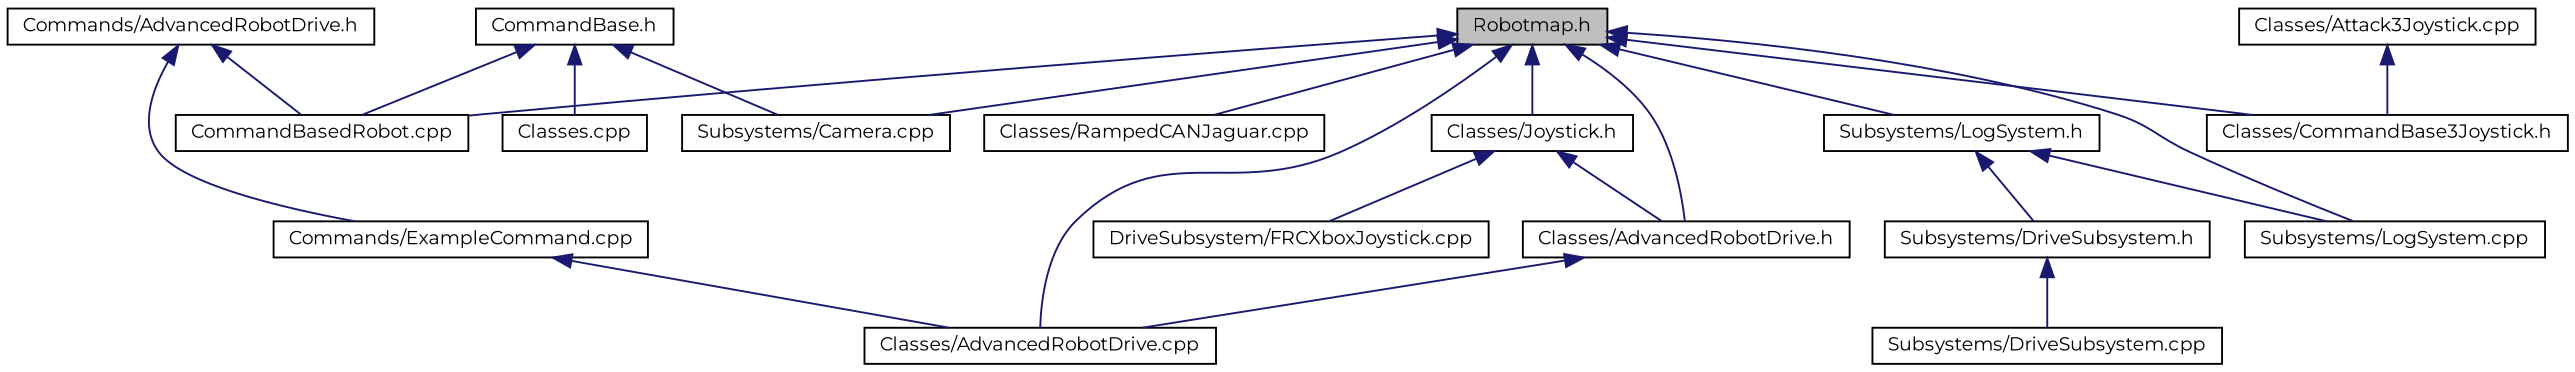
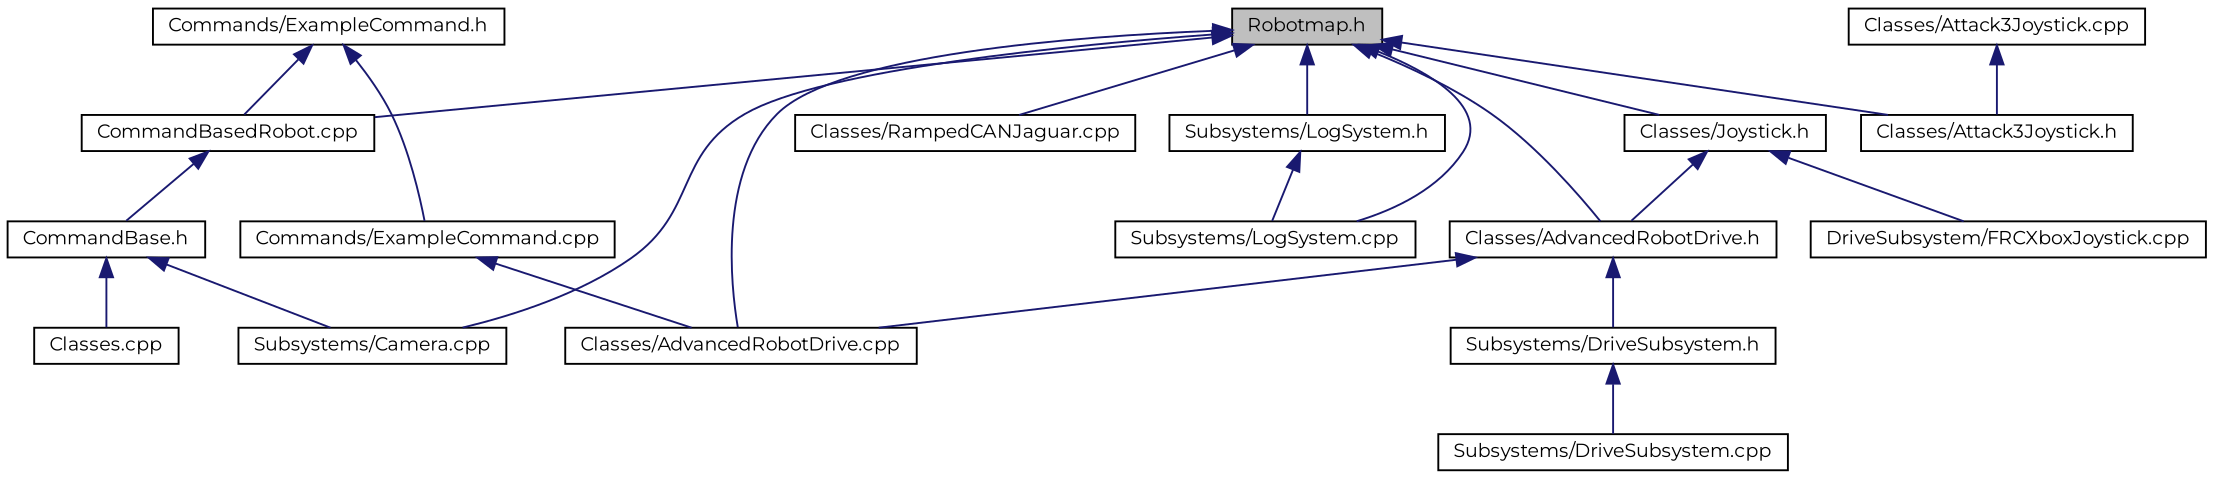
node "Commands/AdvancedRobotDrive.h": label "Commands/AdvancedRobotDrive.h" -> "Commands/ExampleCommand.h"
edge "CommandBasedRobot.cpp" -> "CommandBase.h": reversed
node "Classes/CommandBase3Joystick.h": label "Classes/CommandBase3Joystick.h" -> "Classes/Attack3Joystick.h"
edge "Subsystems/DriveSubsystem.h" -> "Subsystems/LogSystem.h": now "Subsystems/DriveSubsystem.h" -> "Classes/AdvancedRobotDrive.h"
